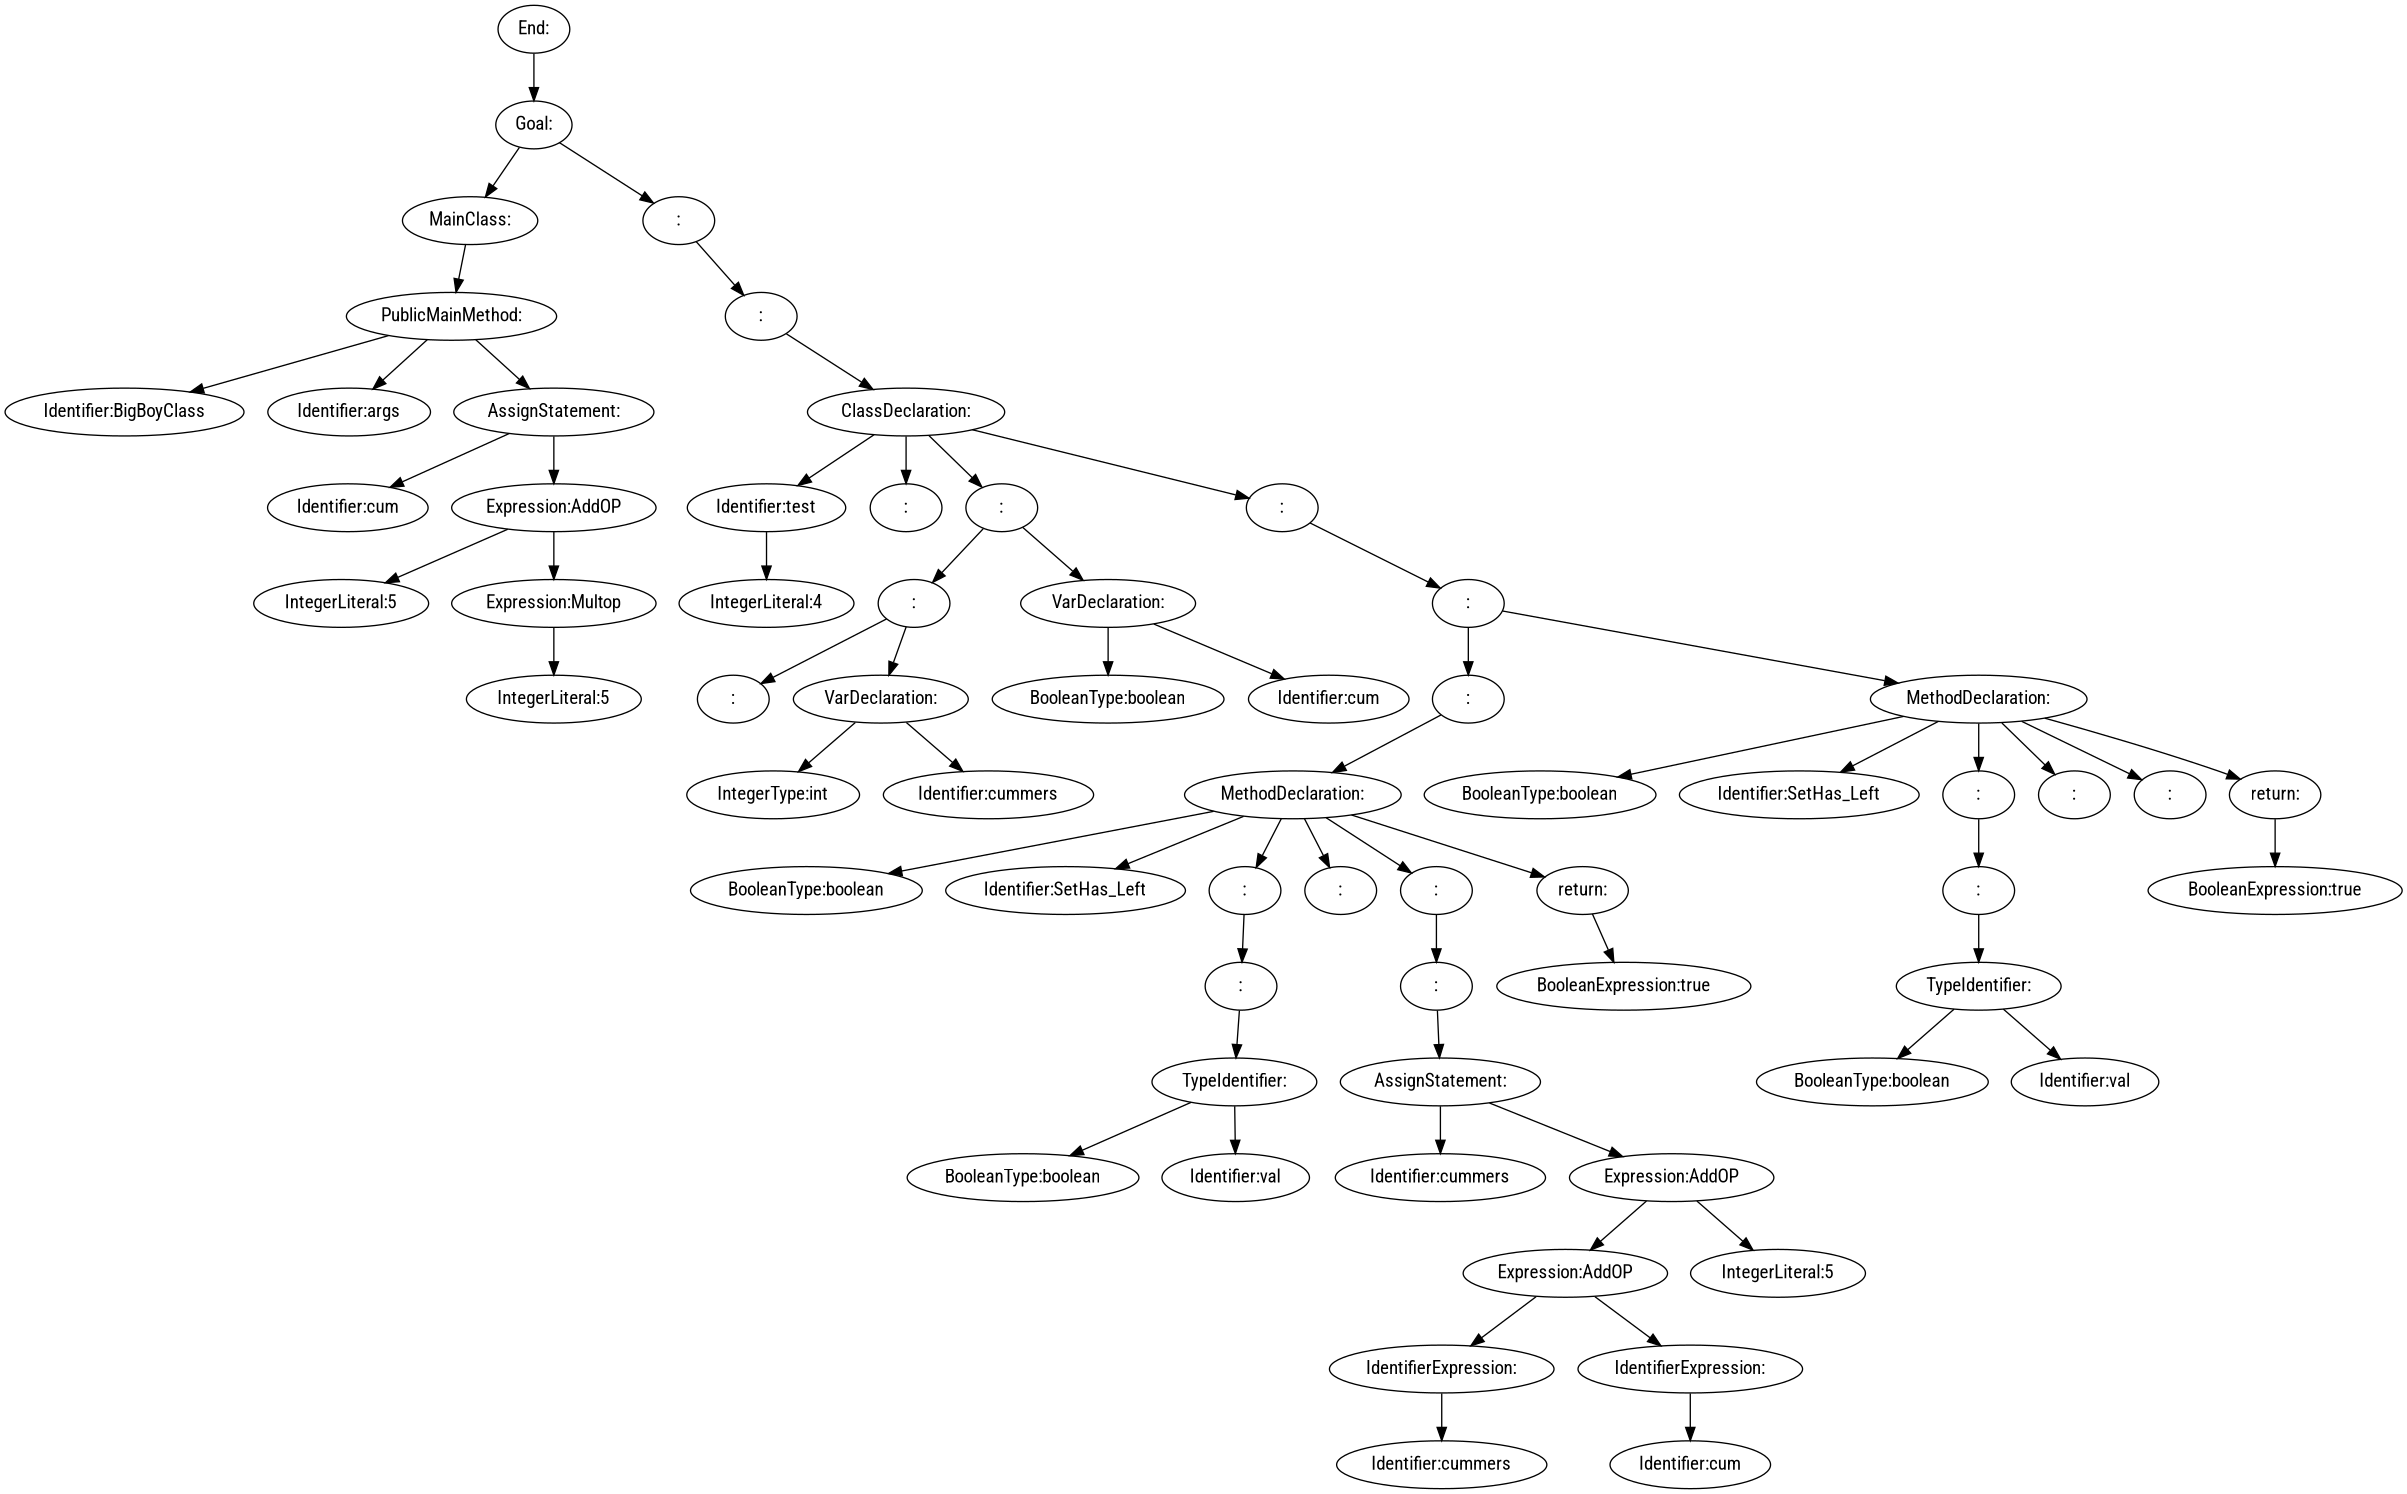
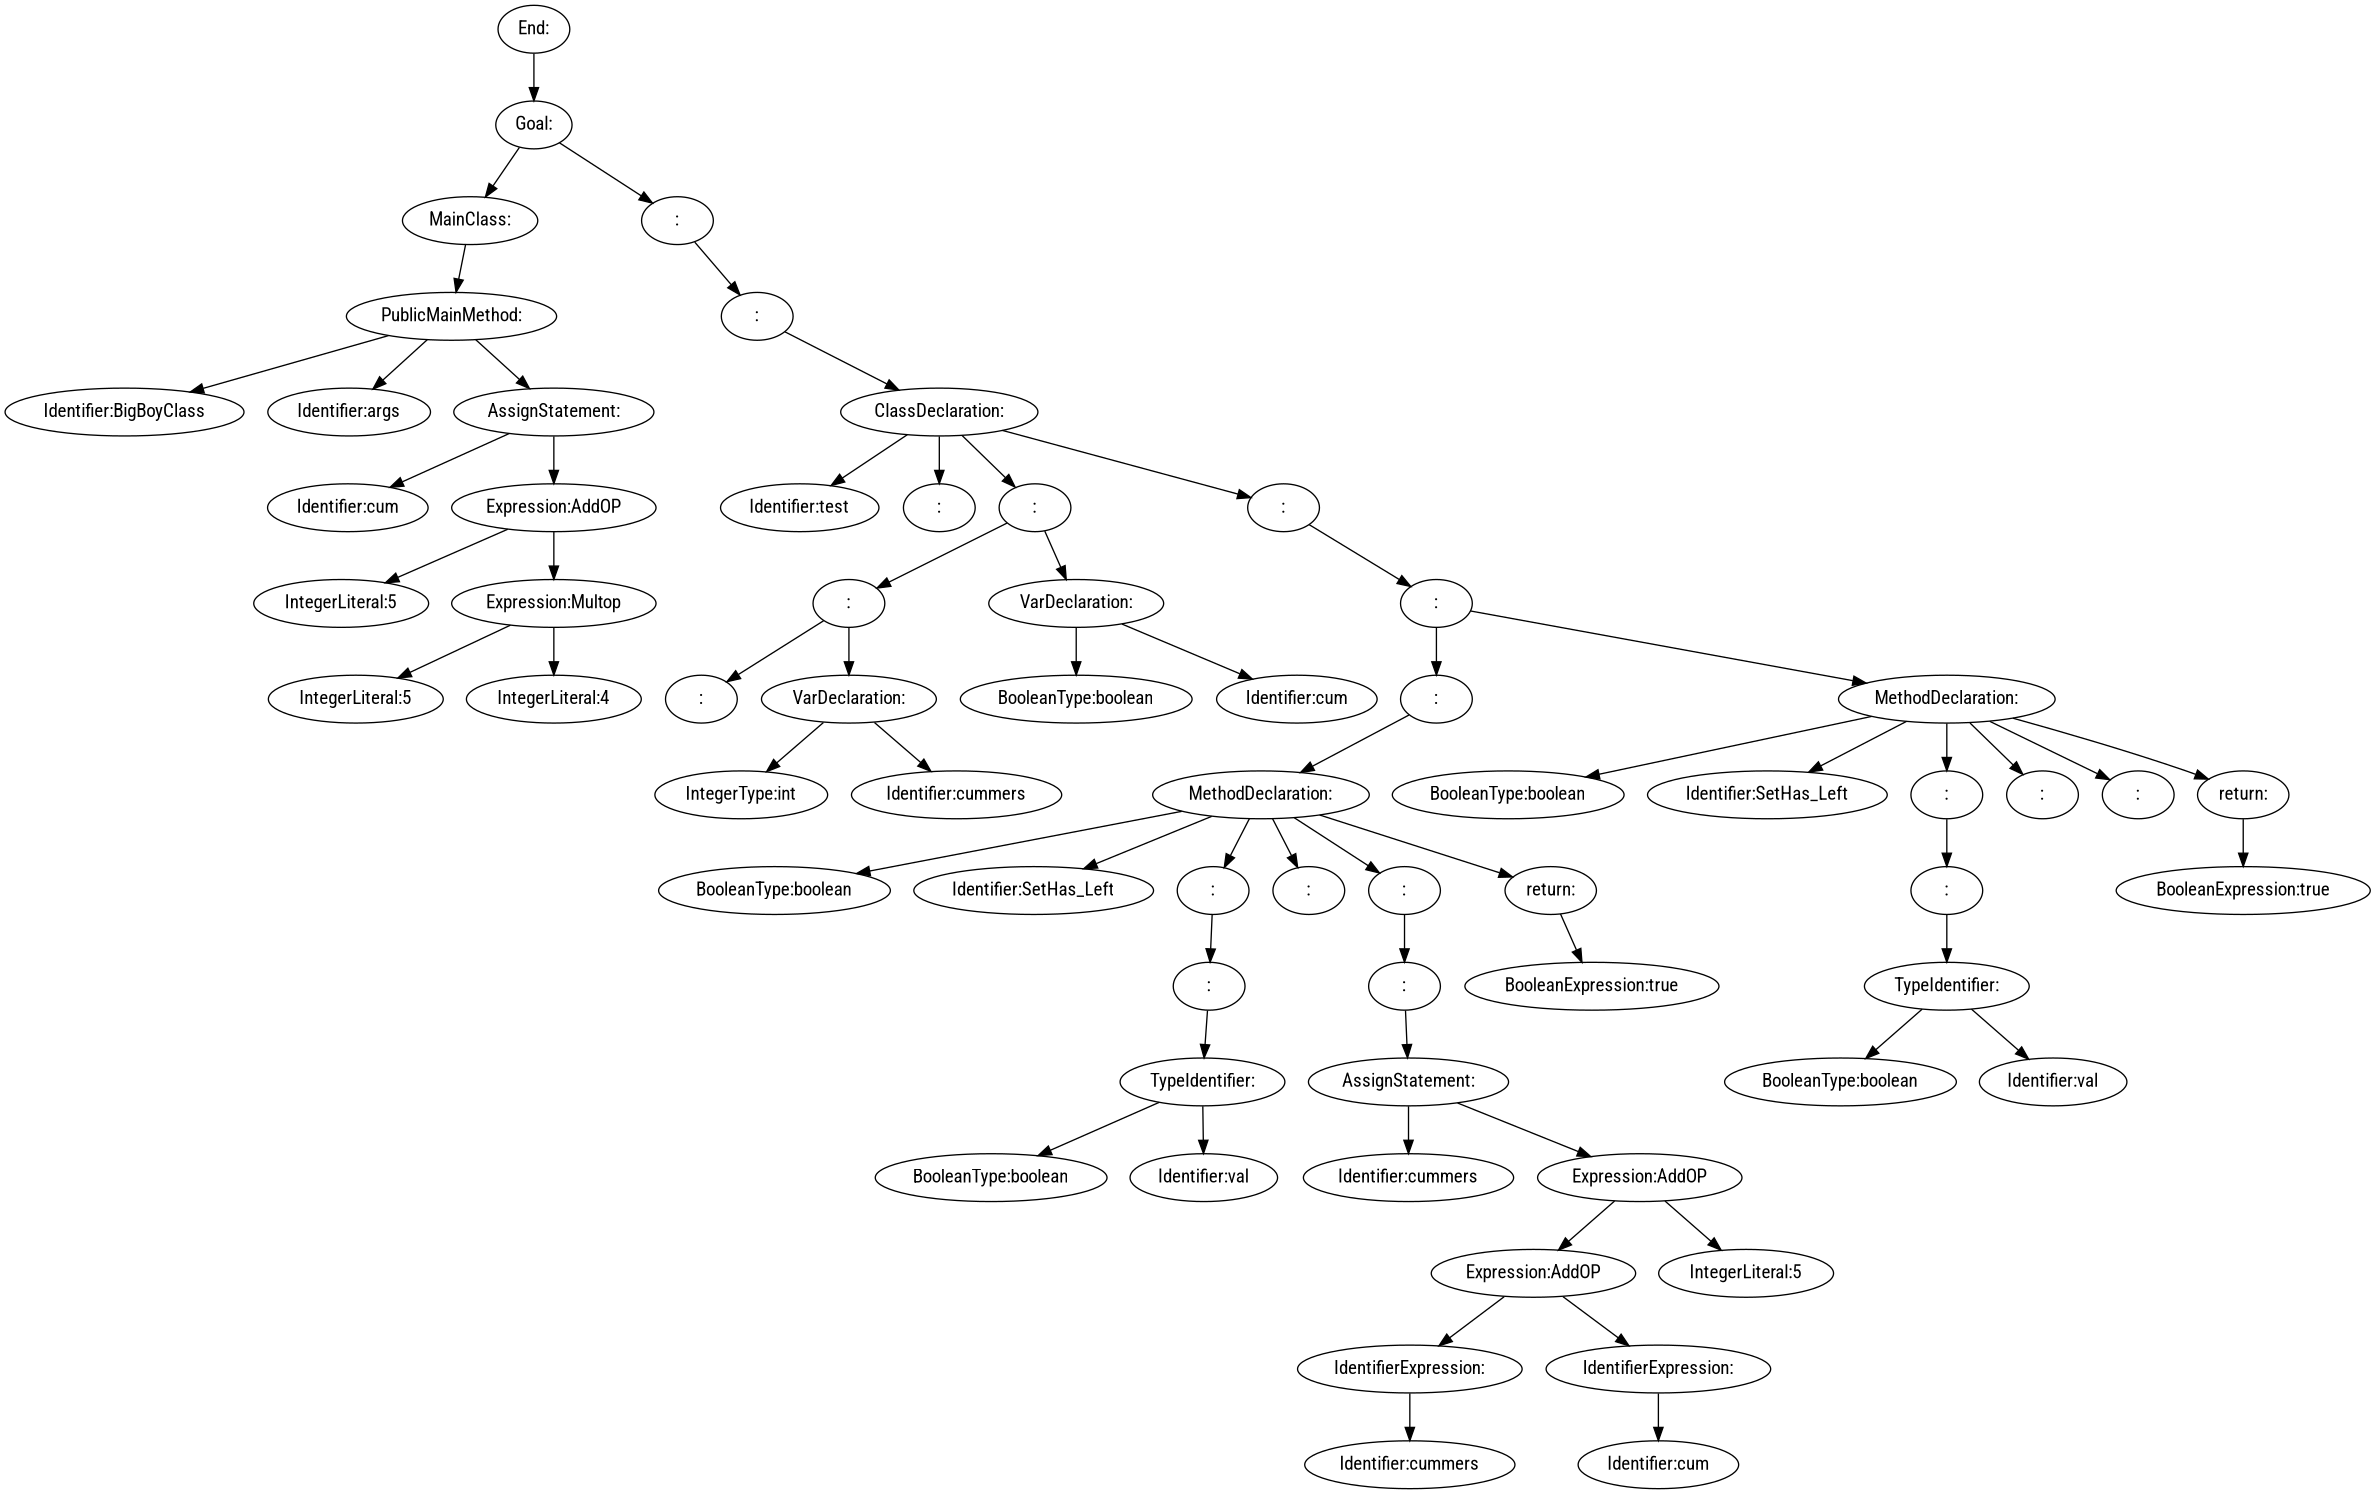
edge "Identifier:test" -> "IntegerLiteral:4": now "Expression:Multop" -> "IntegerLiteral:4"
